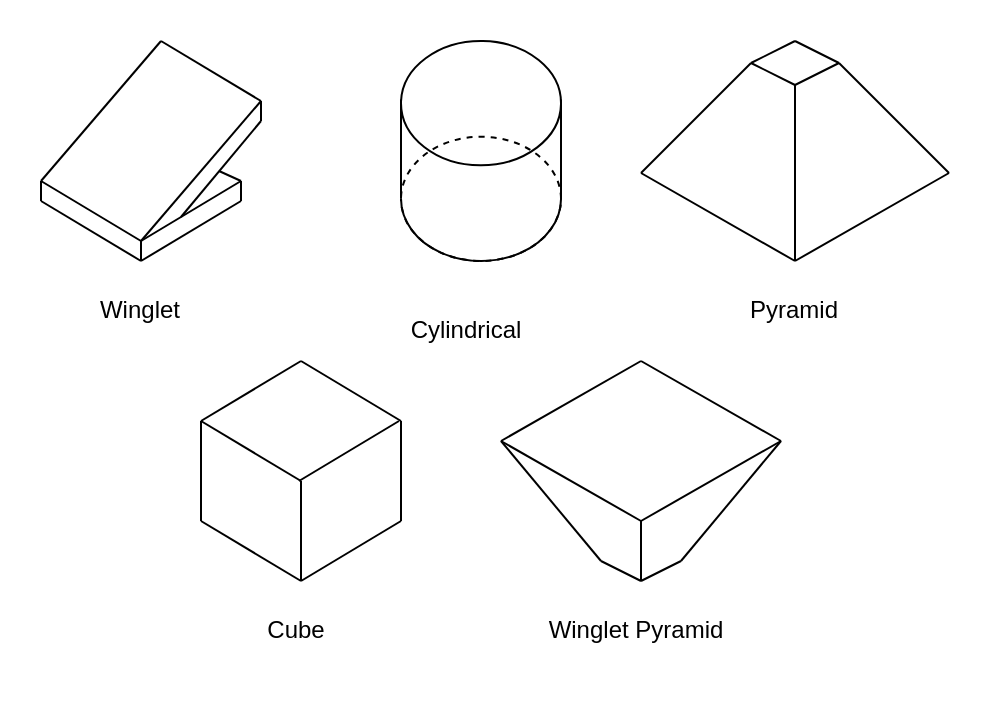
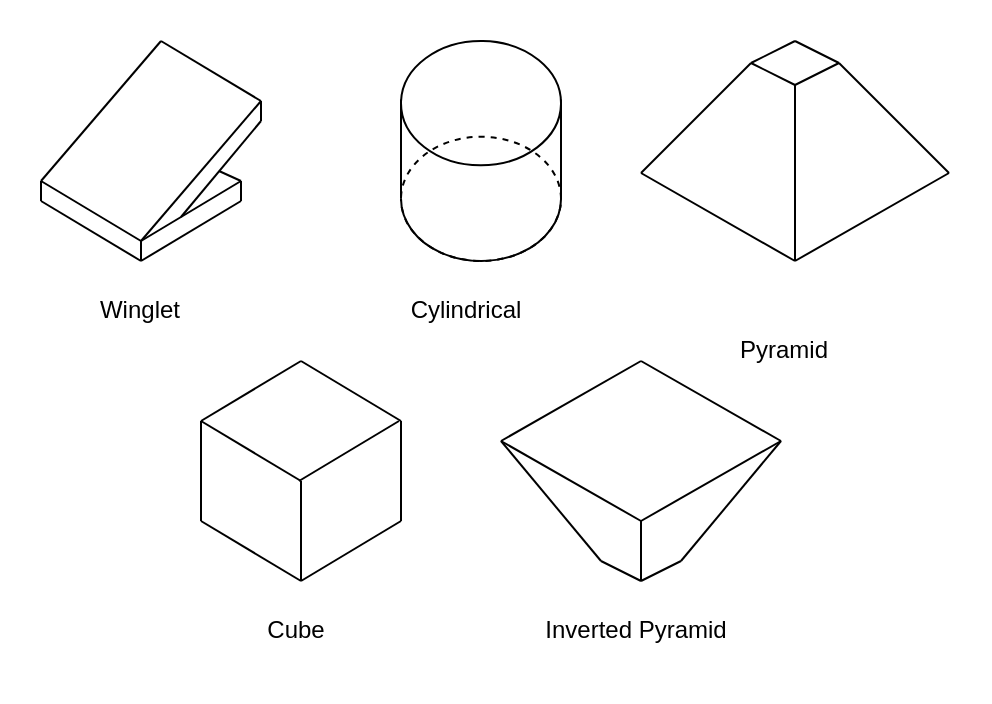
node "Pyramid": moved (795, 311) -> (785, 351)
node "Cylindrical": moved (468, 331) -> (468, 311)
node "Winglet Pyramid": label "Winglet Pyramid" -> "Inverted Pyramid"
